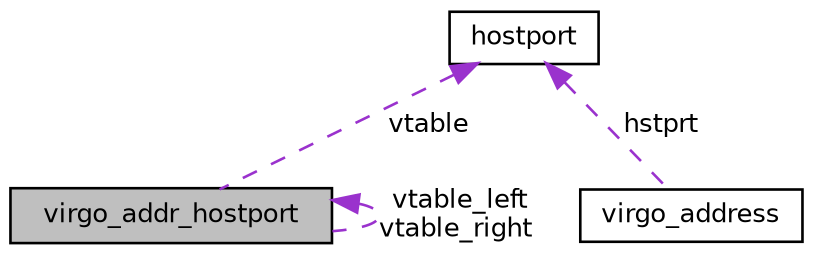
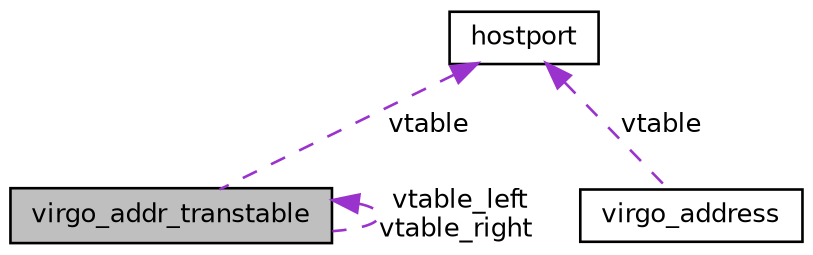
edge "virgo_address" -> "hostport": label " hstprt" -> " vtable"
node "virgo_addr_hostport": label "virgo_addr_hostport" -> "virgo_addr_transtable"
